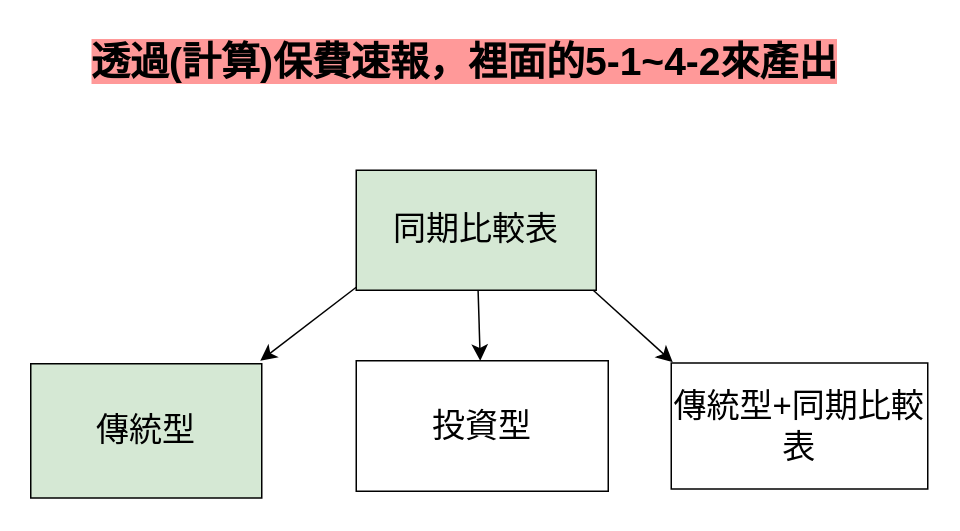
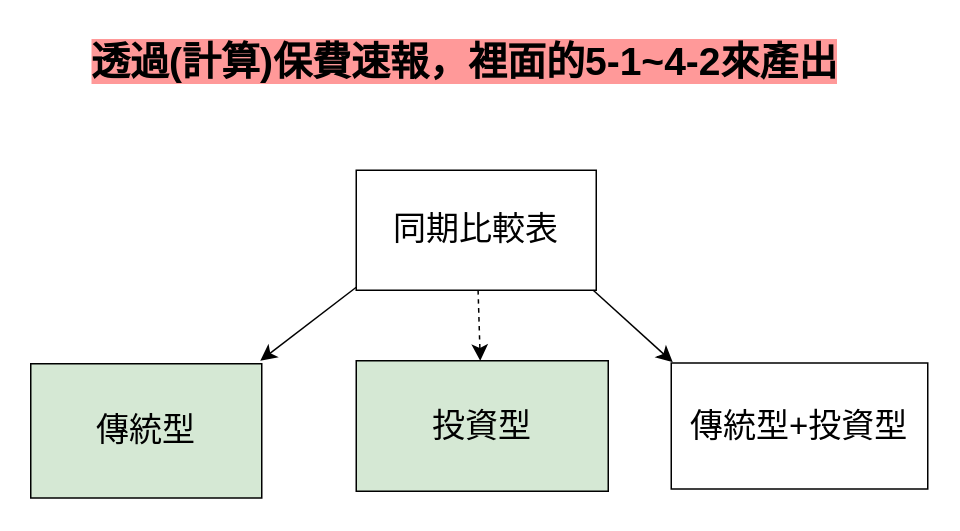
node "同期比較表": fillcolor #d5e8d4 -> #ffffff
edge "同期比較表" -> "投資型": style solid -> dashed
node "投資型": fillcolor #ffffff -> #d5e8d4
node "傳統型+同期比較表": label "傳統型+同期比較表" -> "傳統型+投資型"
